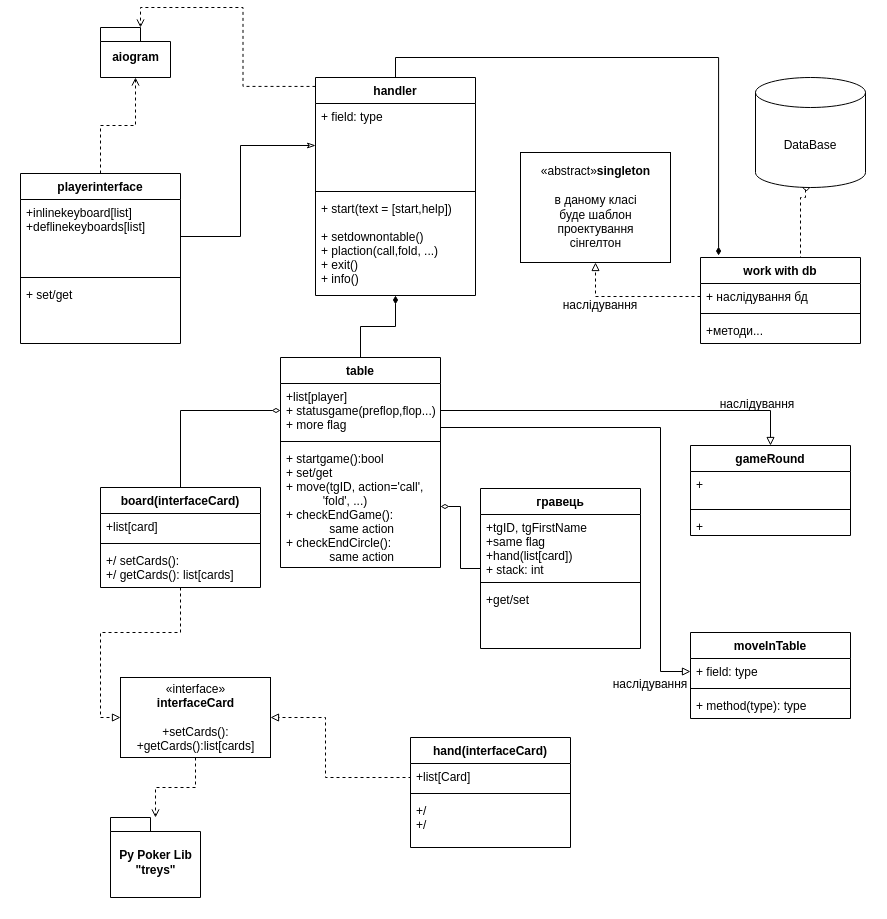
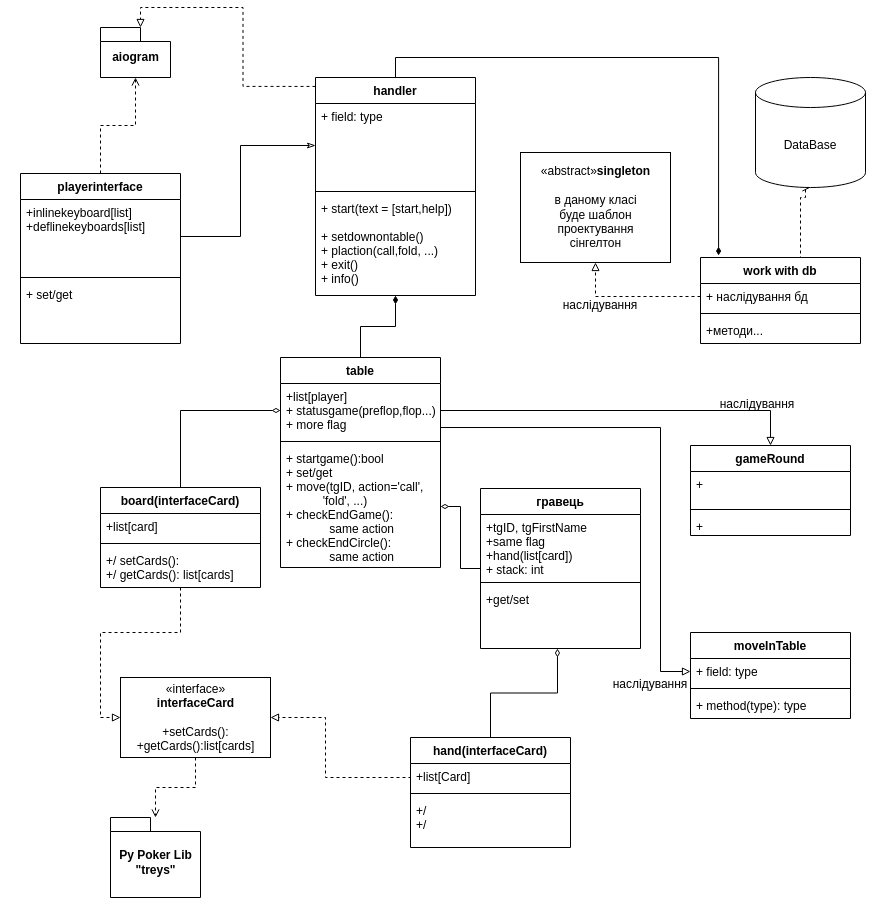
edge "handler" -> "aiogram": arrowhead open -> block
edge "work with db" -> "DataBase": arrowhead diamond -> open
edge "hand(interfaceCard)" -> "+get/set": added
